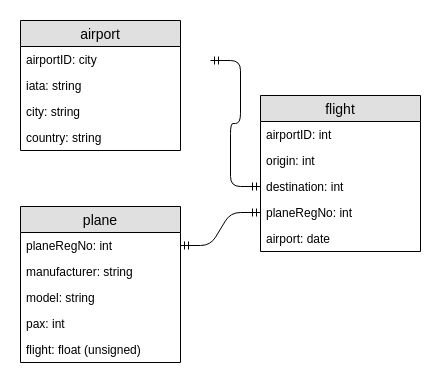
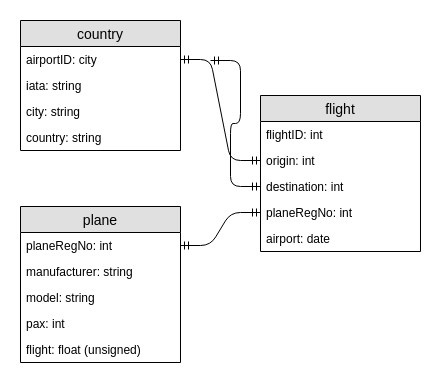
node "airport": label "airport" -> "country"
edge "airportID: city" -- "origin: int": added
node "airportID: int": label "airportID: int" -> "flightID: int"
